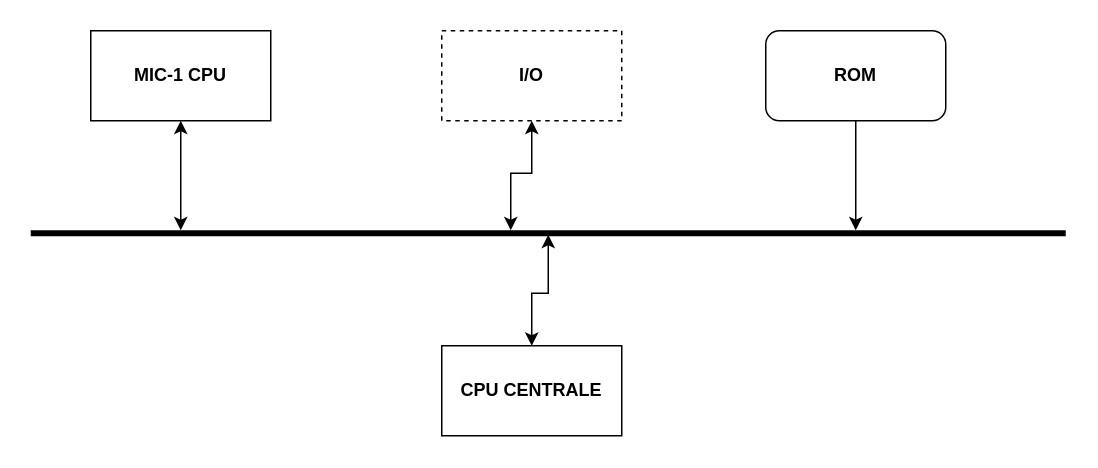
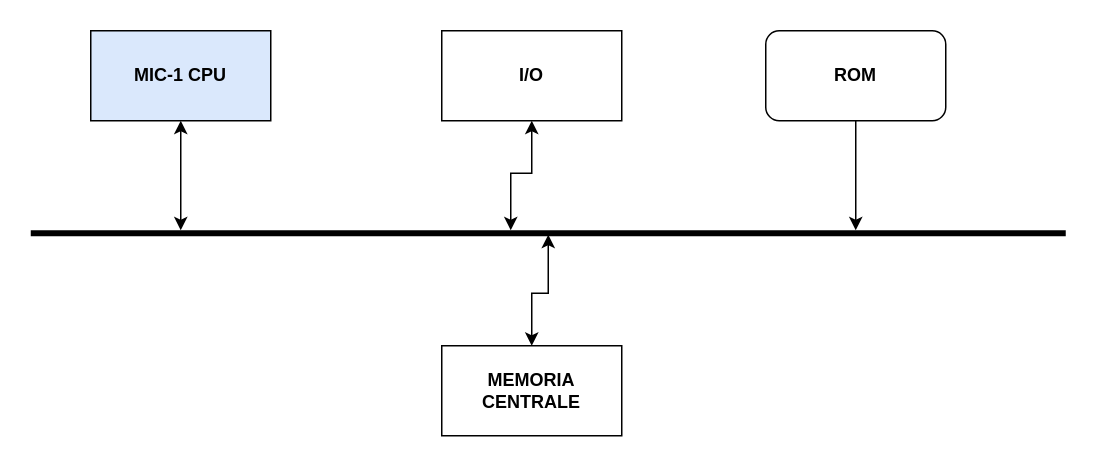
node "MIC-1 CPU": fillcolor #ffffff -> #dae8fc
node "I/O": style dashed -> solid
node "CPU CENTRALE": label "CPU CENTRALE" -> "MEMORIA CENTRALE"
